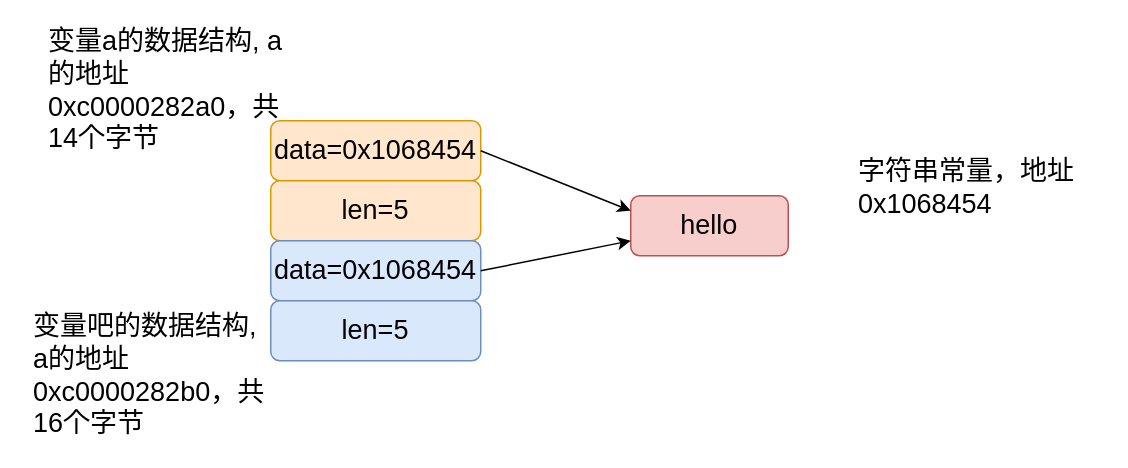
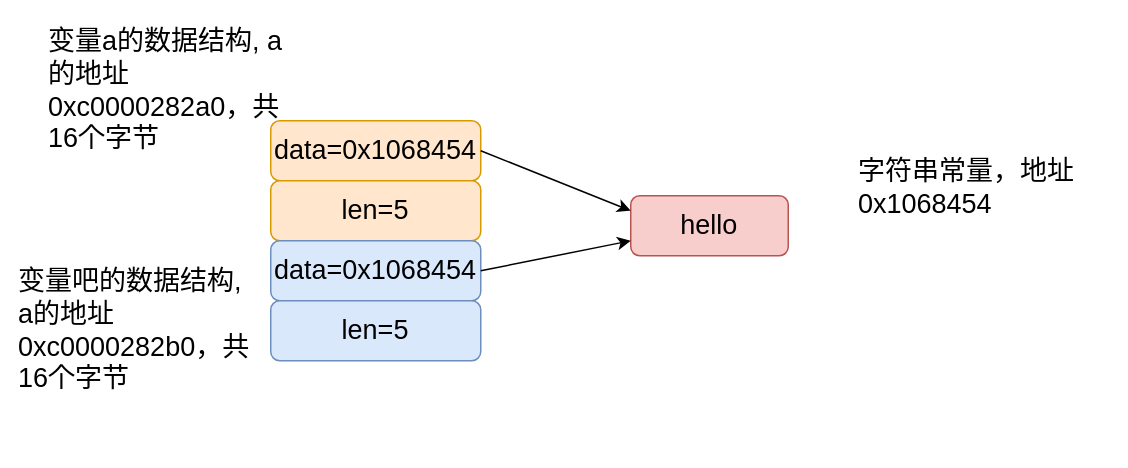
node "变量a的数据结构, a的地址0xc0000282a0，共14个字节": label "变量a的数据结构, a的地址0xc0000282a0，共14个字节" -> "变量a的数据结构, a的地址0xc0000282a0，共16个字节"
node "变量吧的数据结构, a的地址0xc0000282b0，共16个字节": moved (151, 376) -> (136, 331)
